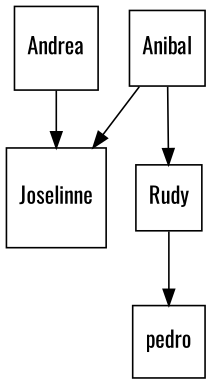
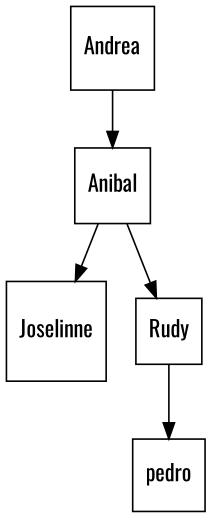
edge "Andrea" -> "Joselinne": now "Andrea" -> "Anibal"
